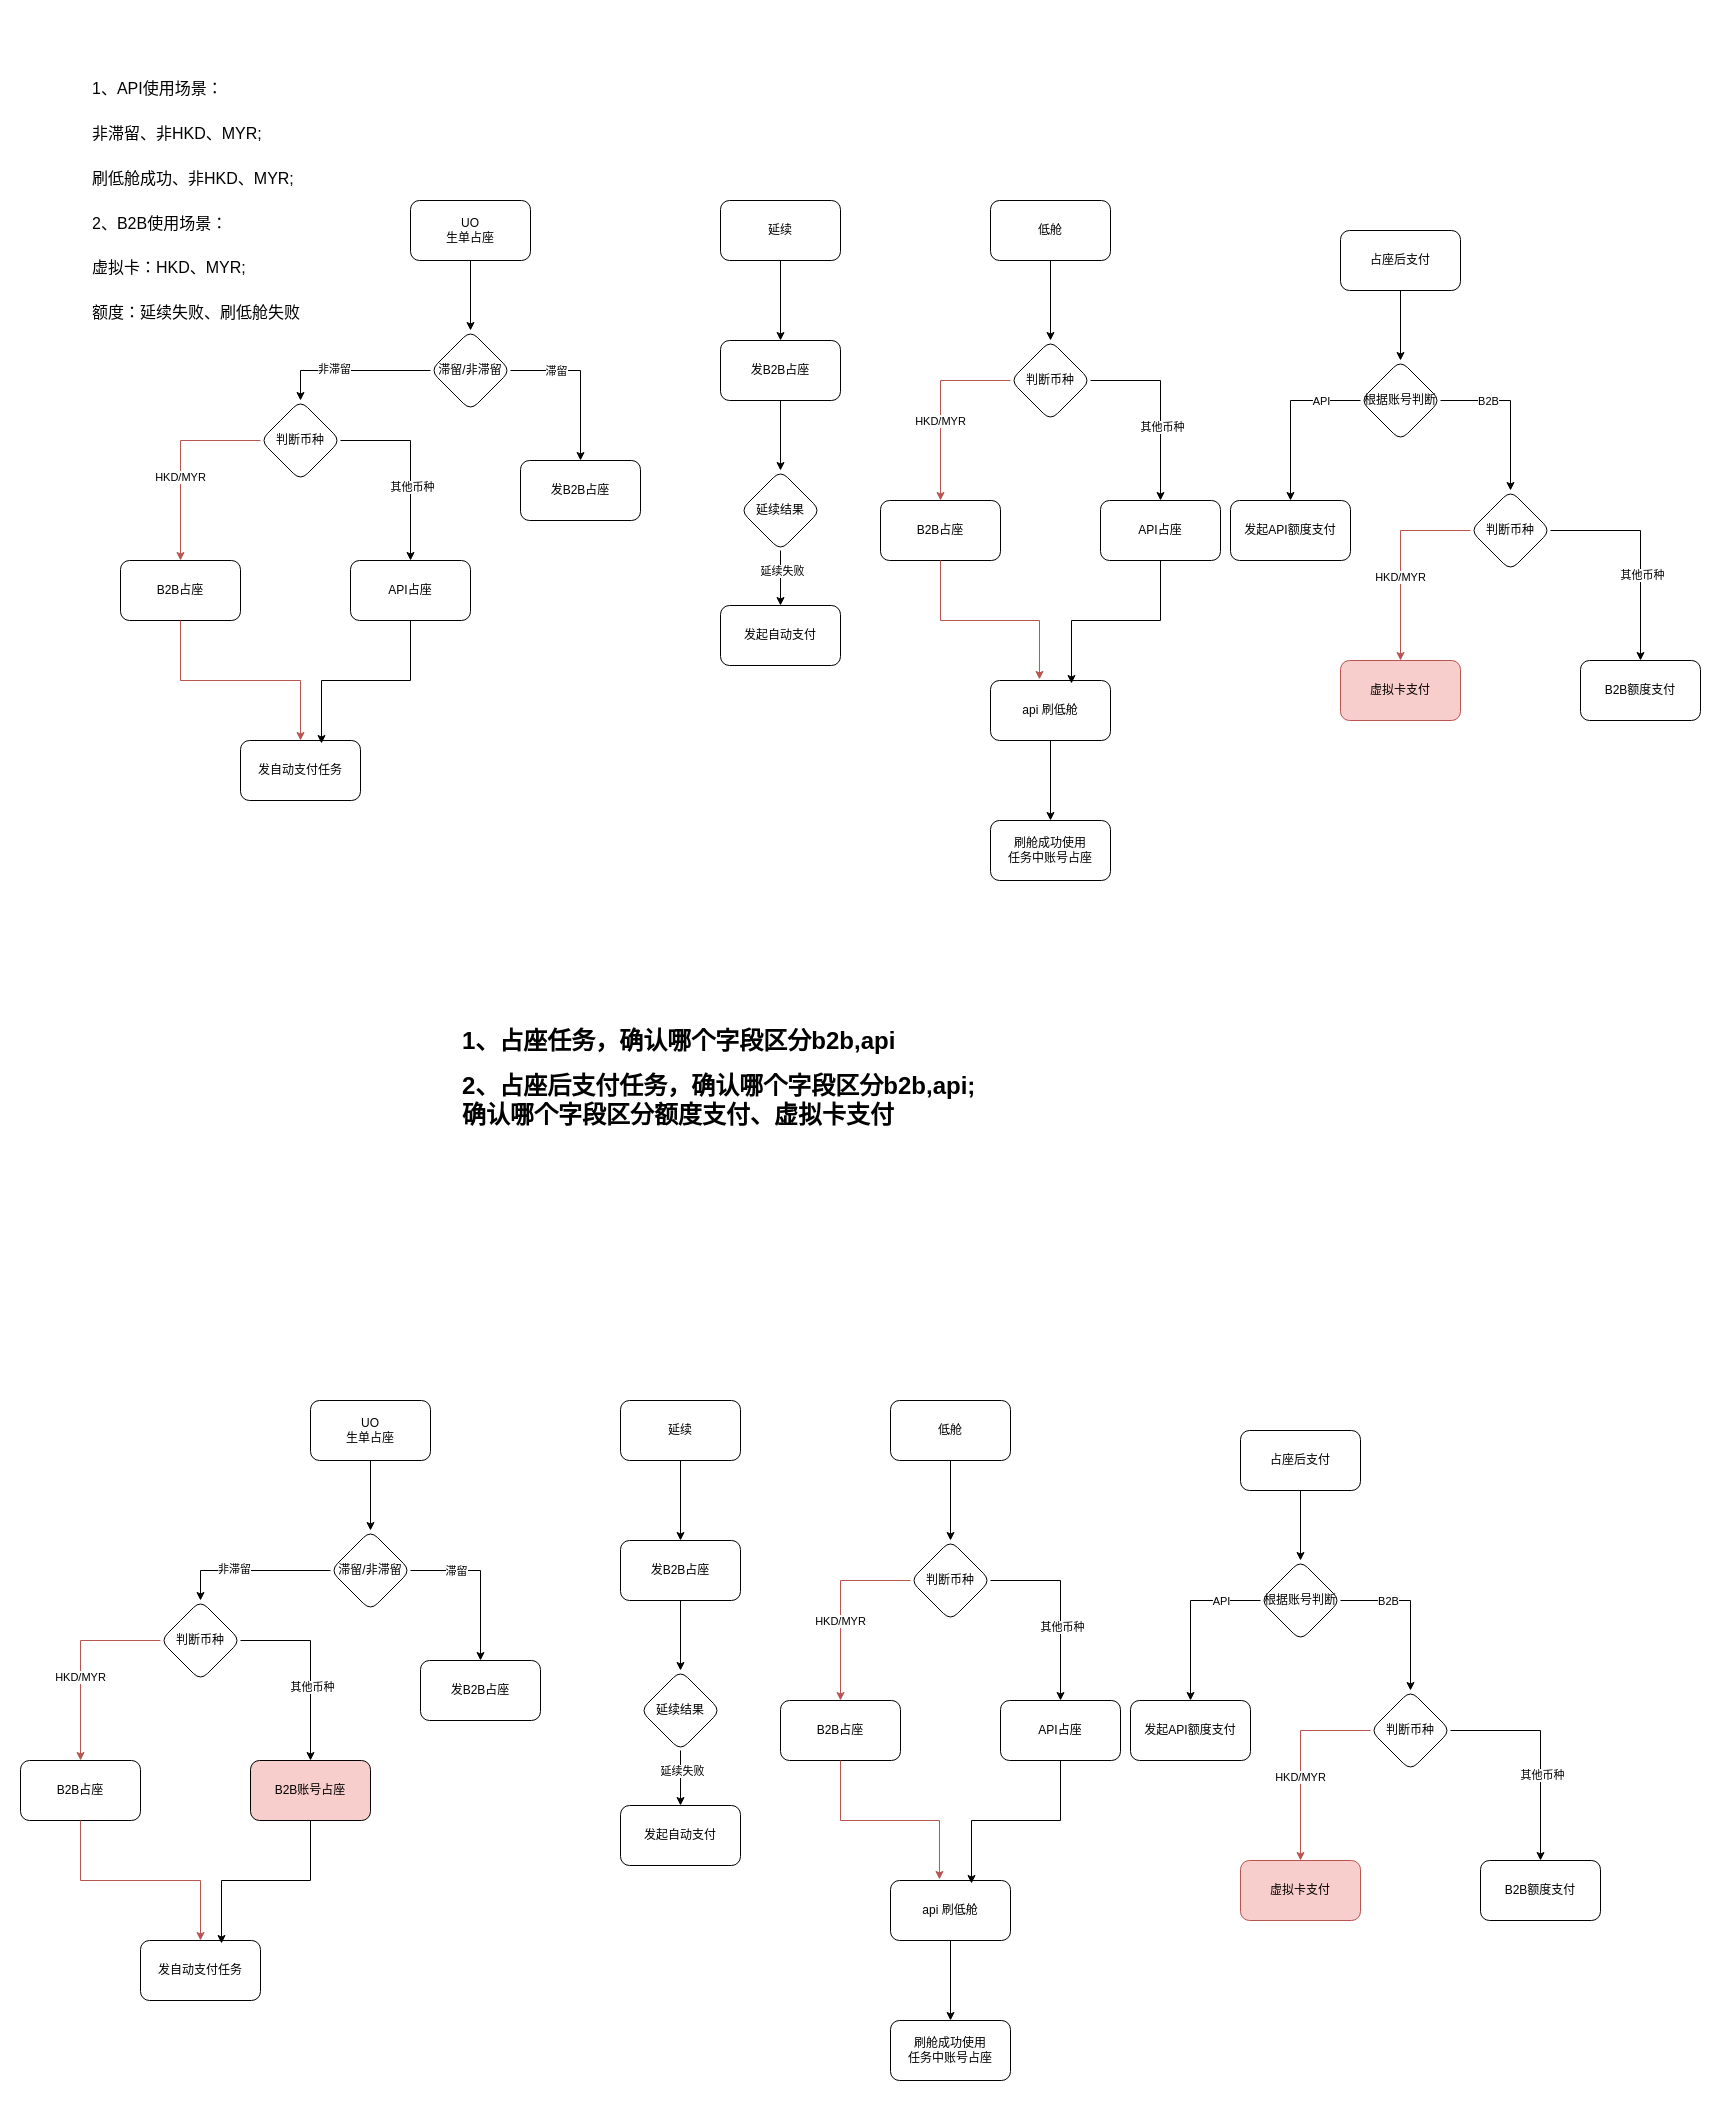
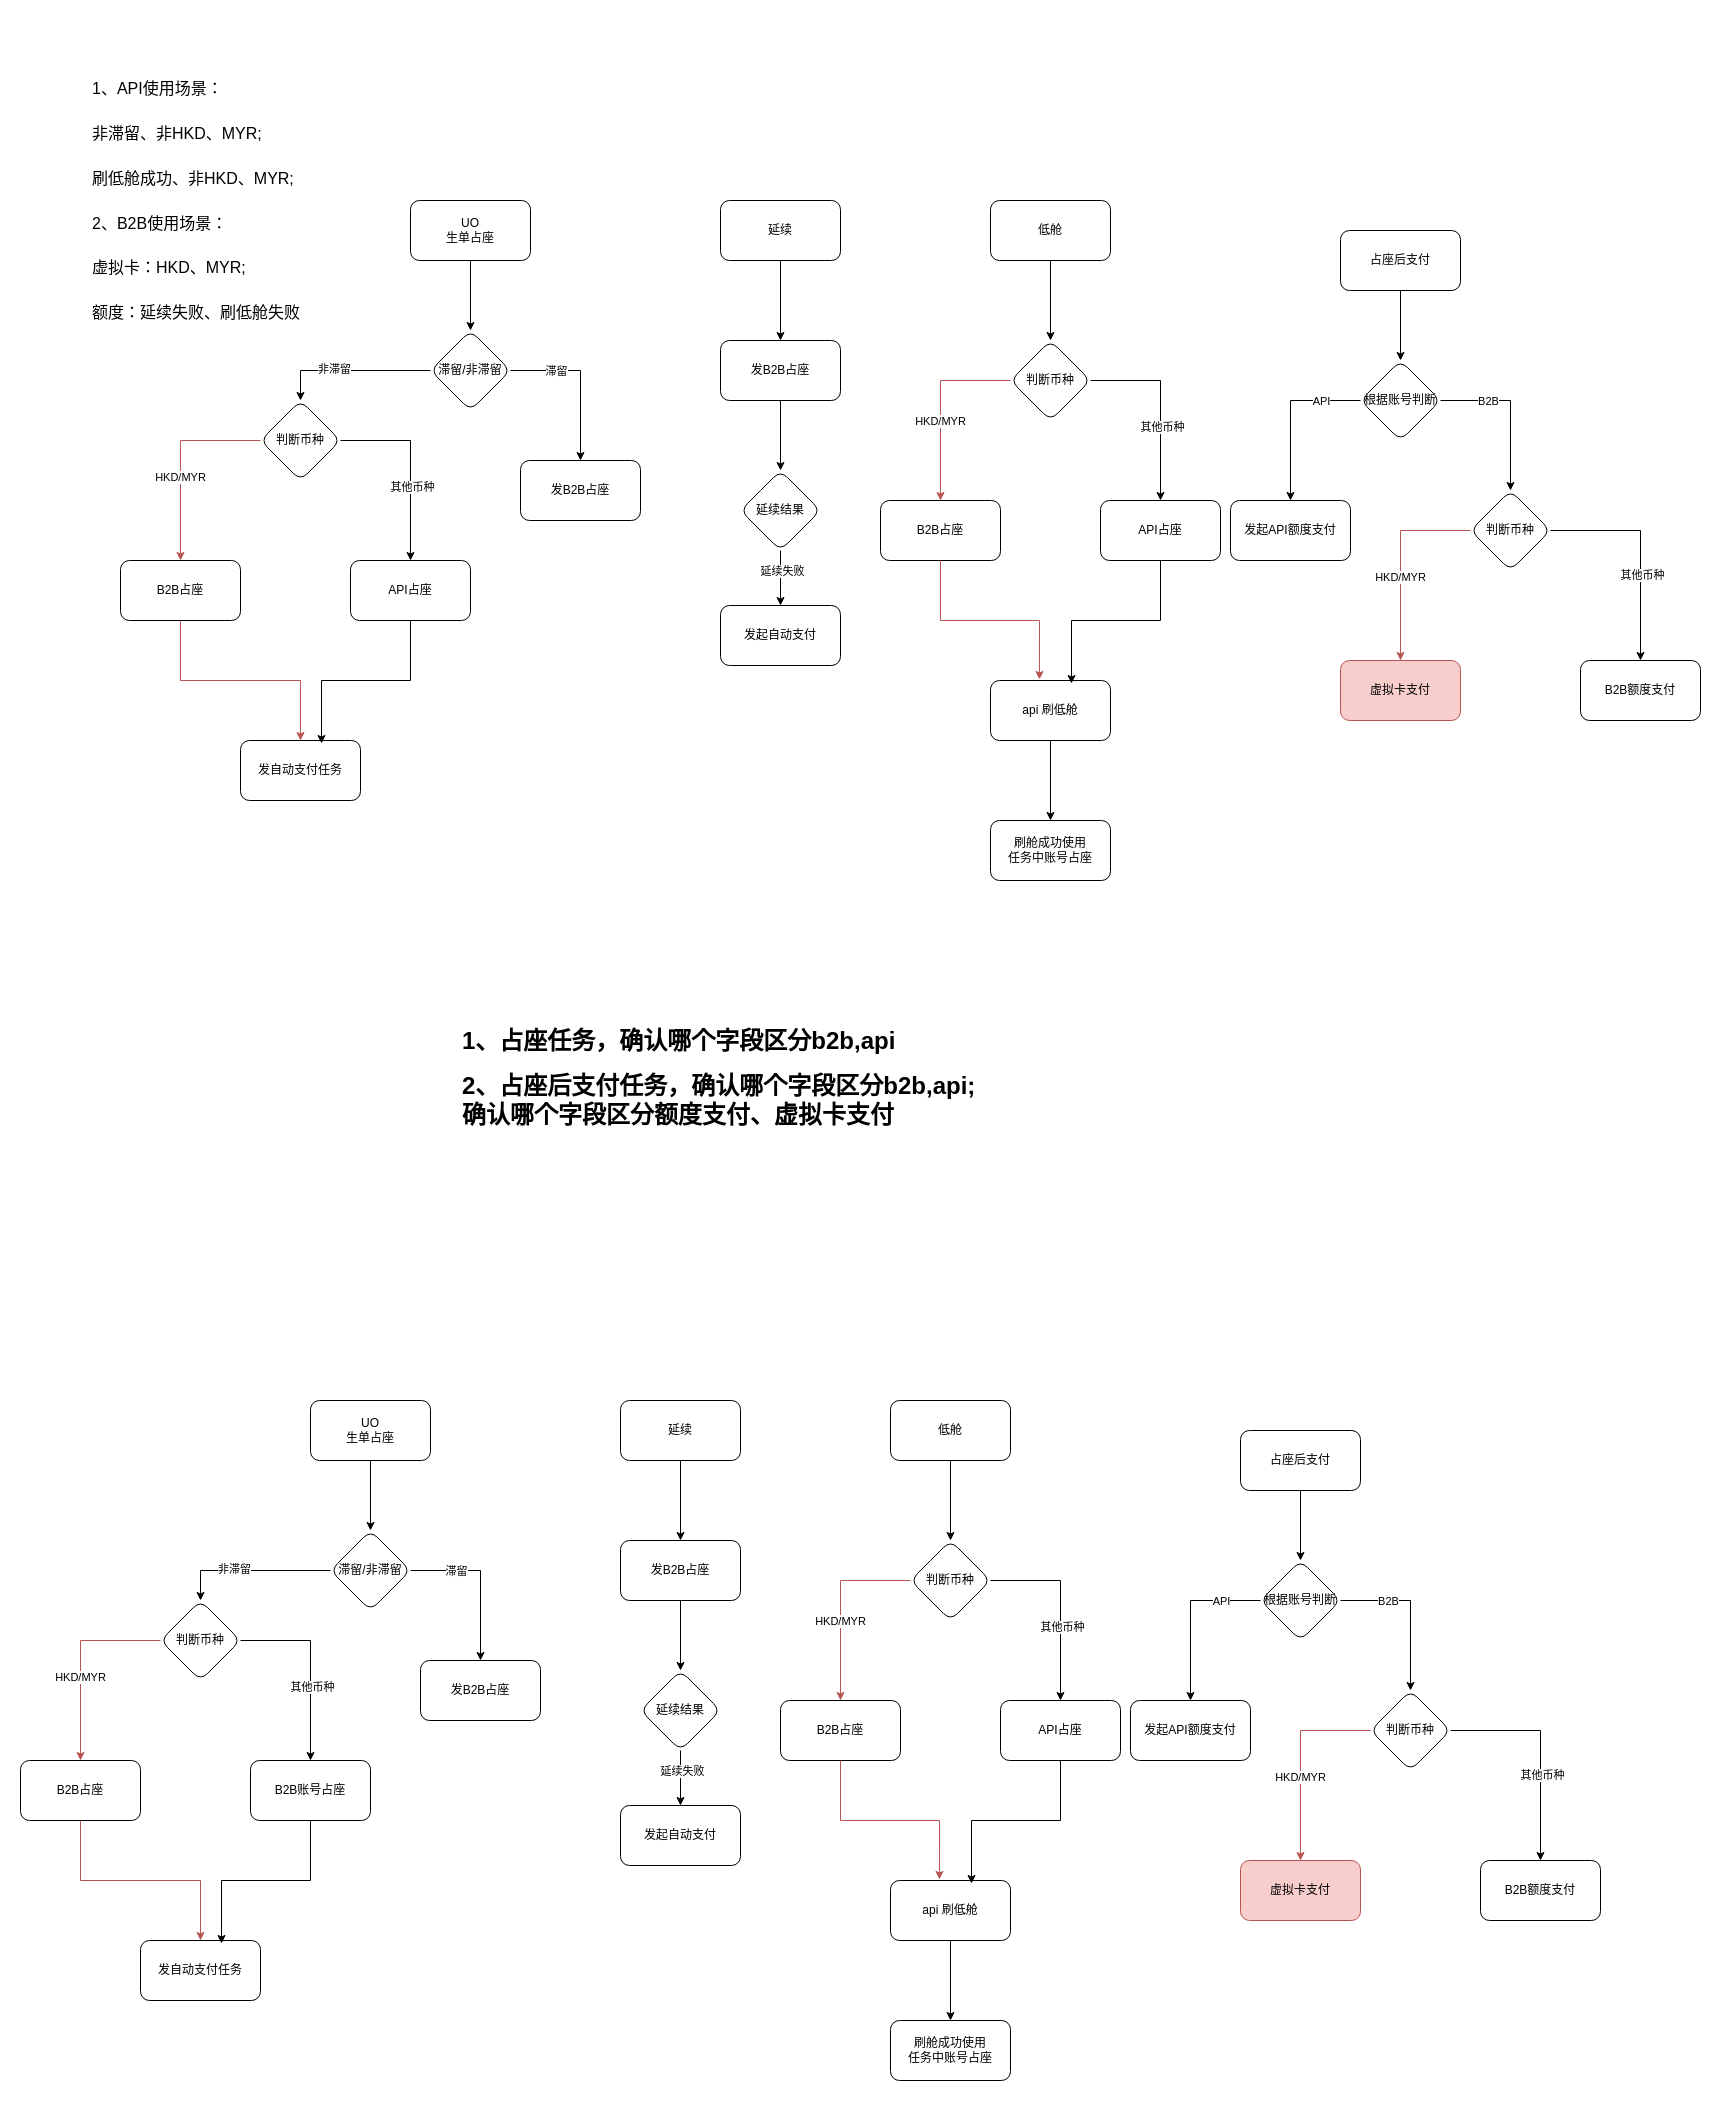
node "B2B账号占座": fillcolor #f8cecc -> #ffffff
